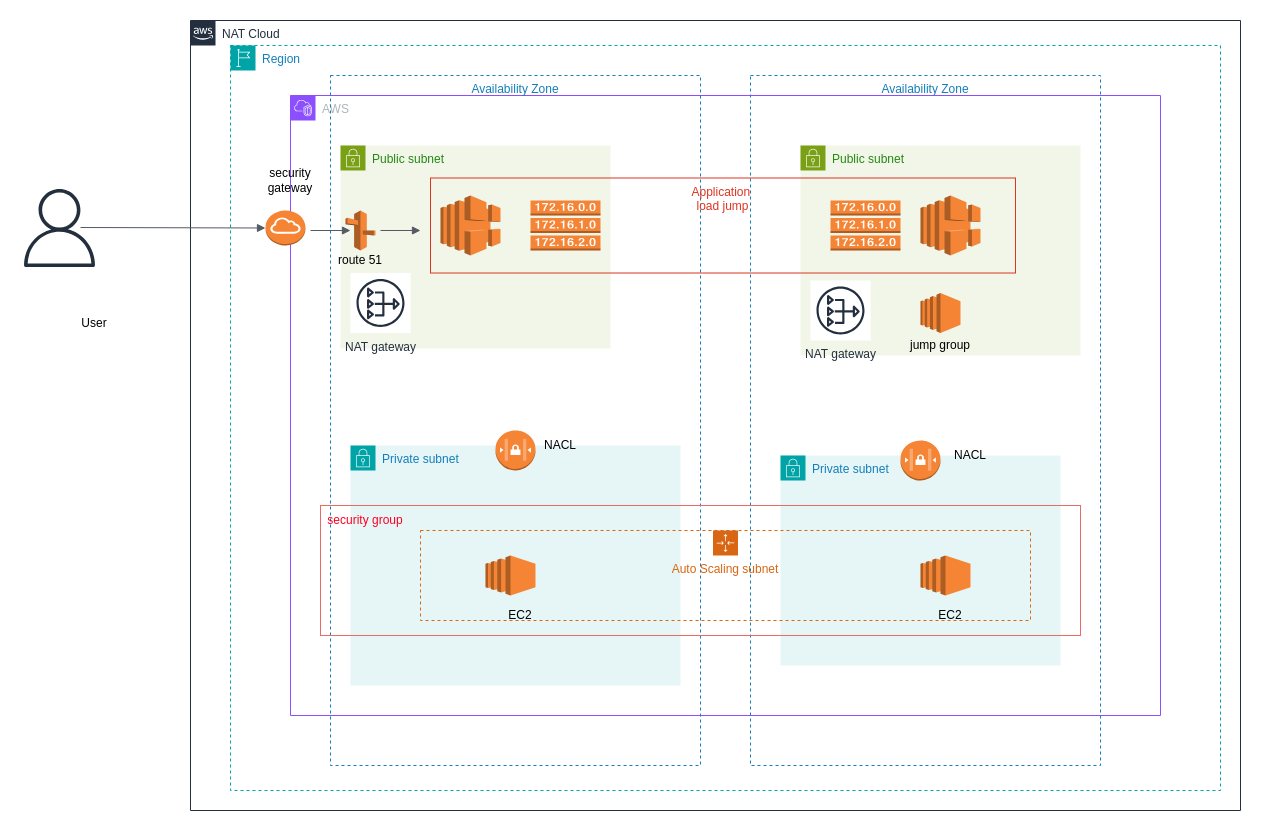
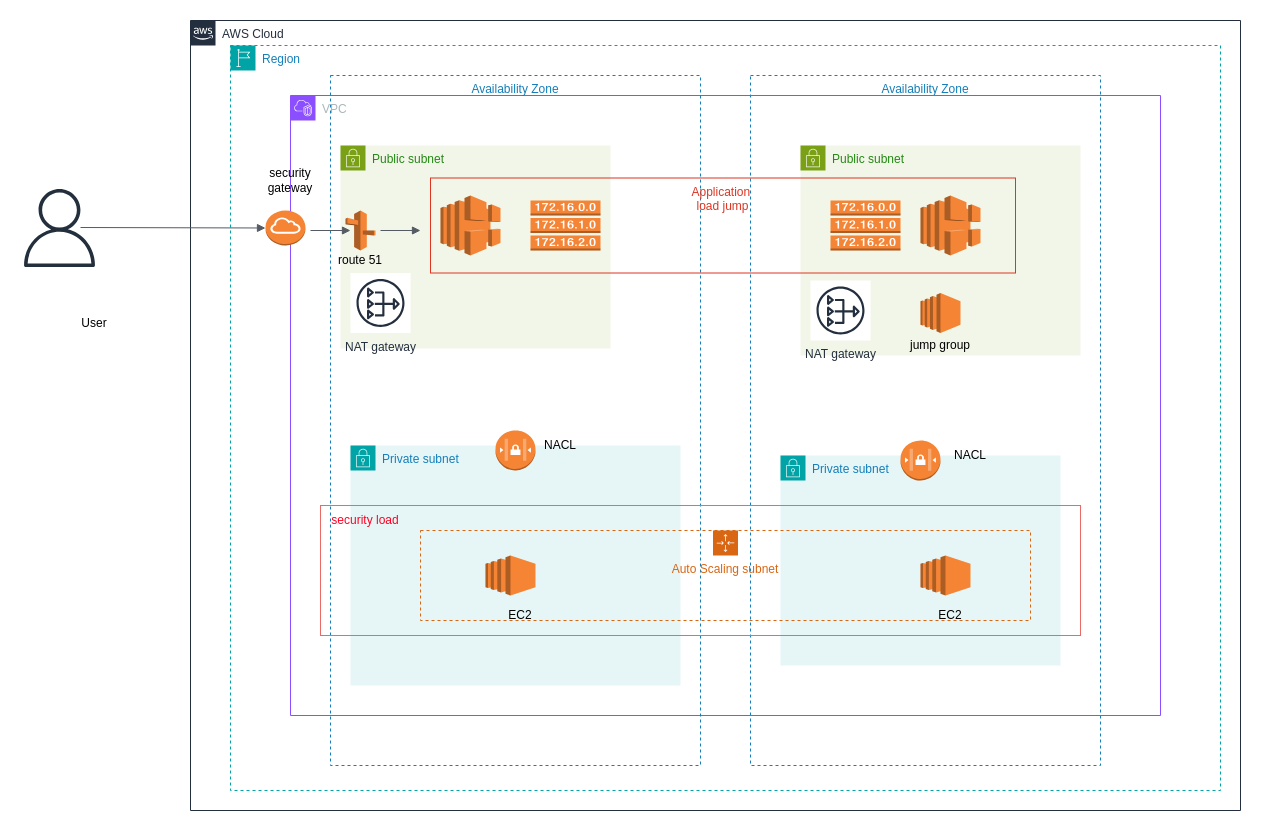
node "NAT Cloud": label "NAT Cloud" -> "AWS Cloud"
node "AWS": label "AWS" -> "VPC"
node "security group": label "security group" -> "security load"
